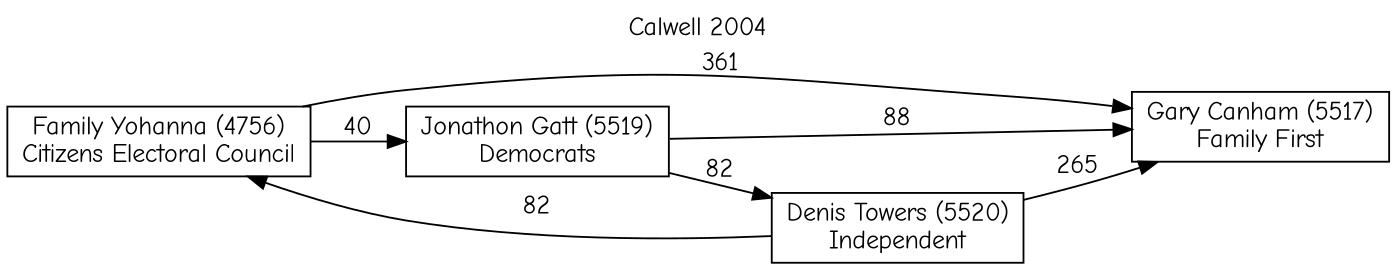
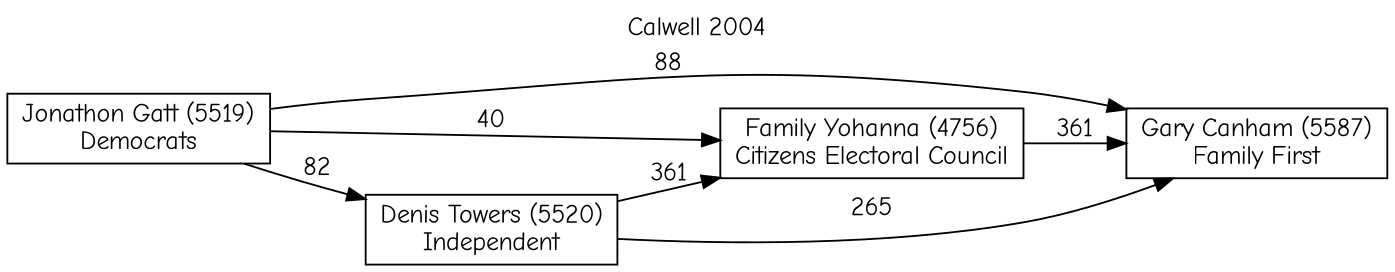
node "Gary Canham (5517) Family First": label "Gary Canham (5517) Family First" -> "Gary Canham (5587) Family First"
edge "Family Yohanna (4756) Citizens Electoral Council" -> "Jonathon Gatt (5519) Democrats": reversed
edge "Denis Towers (5520) Independent" -> "Family Yohanna (4756) Citizens Electoral Council": label "82" -> "361"
